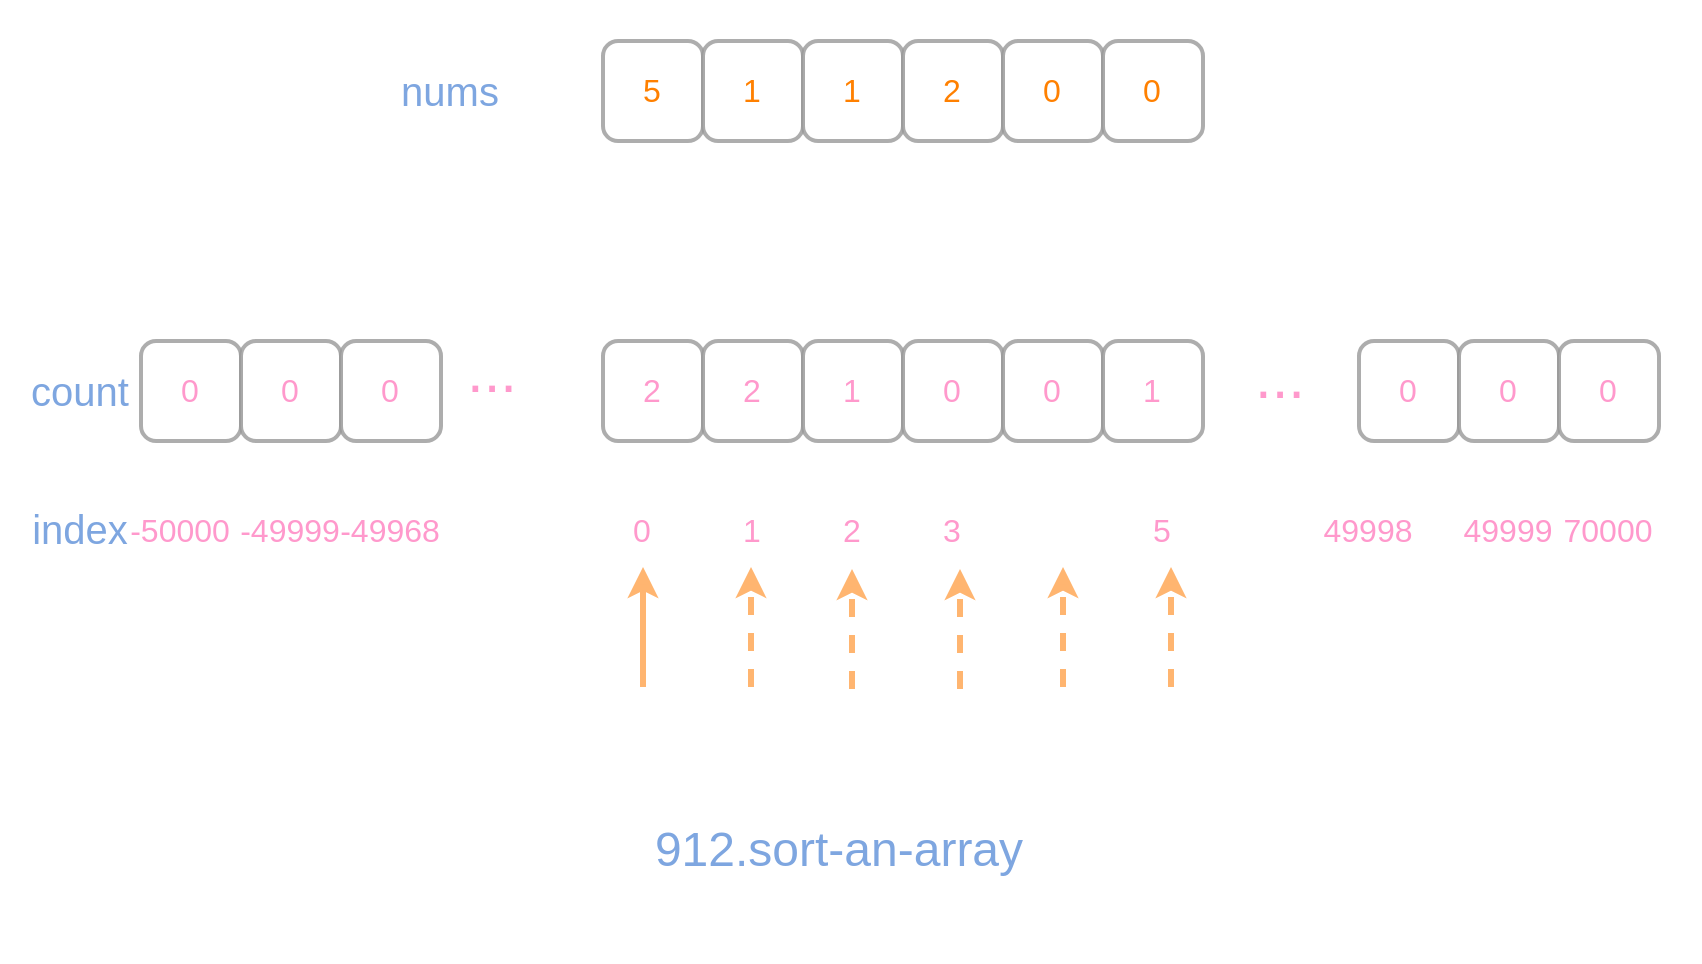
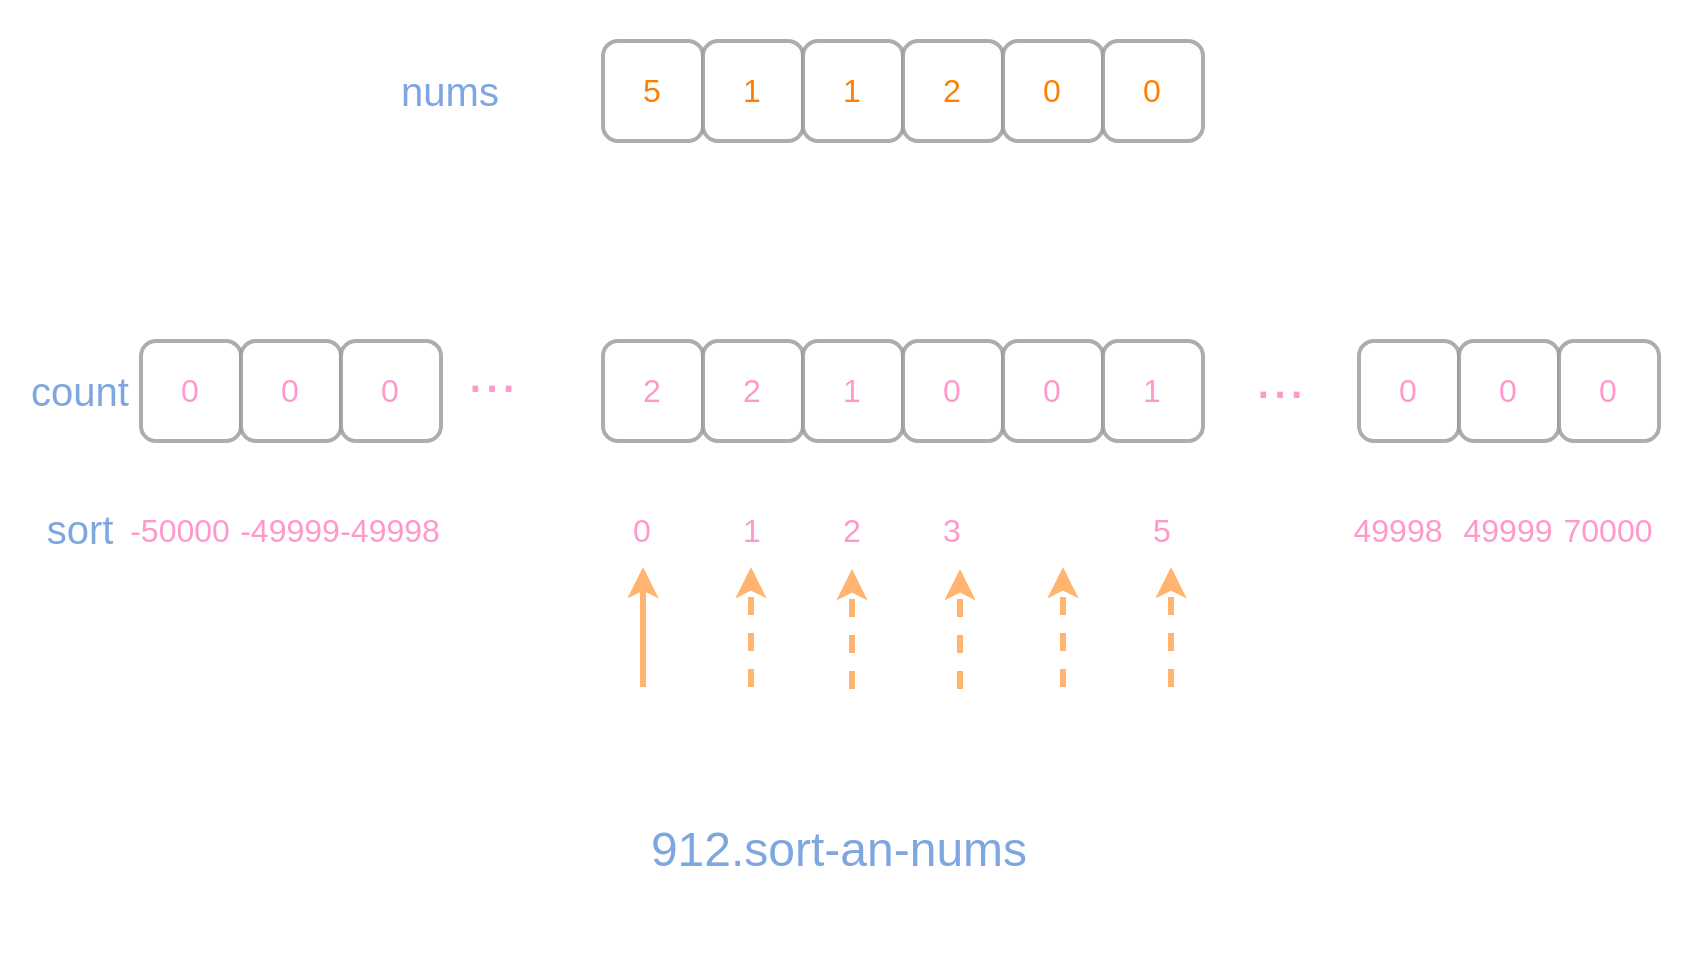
node "-49968": label "-49968" -> "-49998"
node "49998": moved (1369, 521) -> (1399, 521)
node "index": label "index" -> "sort"
node "912.sort-an-array": label "912.sort-an-array" -> "912.sort-an-nums"
